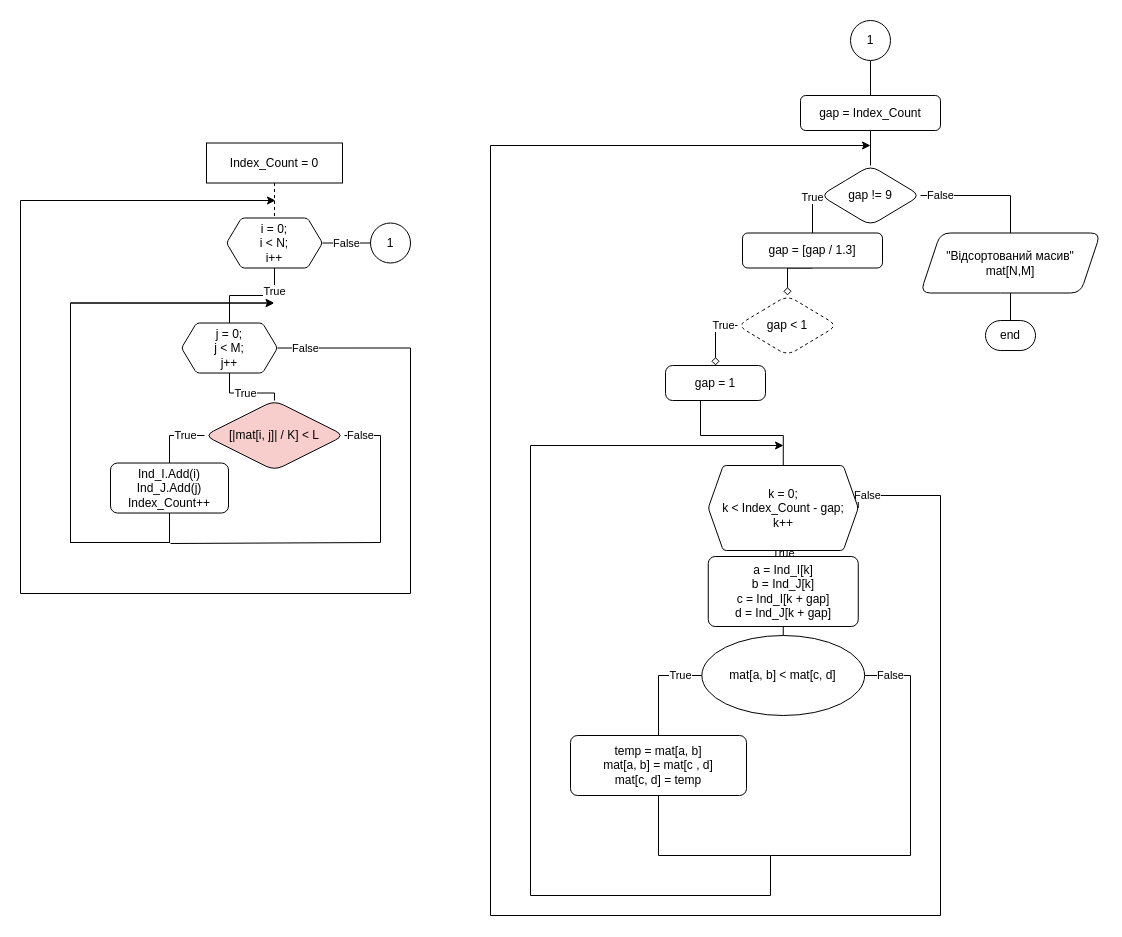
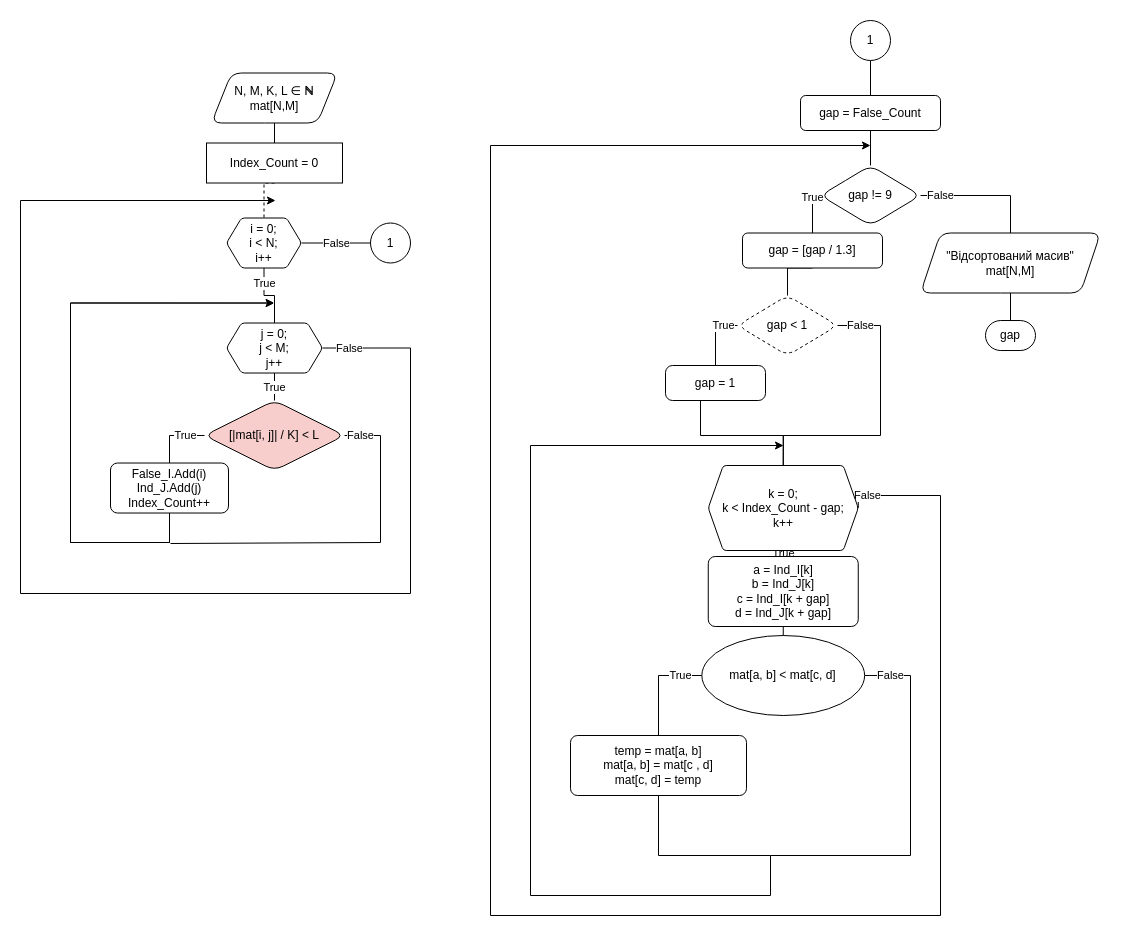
node "N, M, K, L ∈ ℕ mat[N,M]": added
node "gap = Index_Count": label "gap = Index_Count" -> "gap = False_Count"
edge "N, M, K, L ∈ ℕ mat[N,M]" -- "Index_Count = 0": added
node "i = 0; i < N; i++": size 96x50 -> 75x50
edge "gap = [gap / 1.3]" -> "gap < 1": arrowhead diamond -> none
node "end": label "end" -> "gap"
node "j = 0; j < M; j++": moved (230, 348) -> (275, 348)
edge "gap < 1" -> "gap = 1": arrowhead diamond -> none
edge "gap < 1" -- "k = 0; k < Index_Count - gap; k++": added, label "False"
node "Ind_I.Add(i) Ind_J.Add(j) Index_Count++": label "Ind_I.Add(i) Ind_J.Add(j) Index_Count++" -> "False_I.Add(i) Ind_J.Add(j) Index_Count++"
